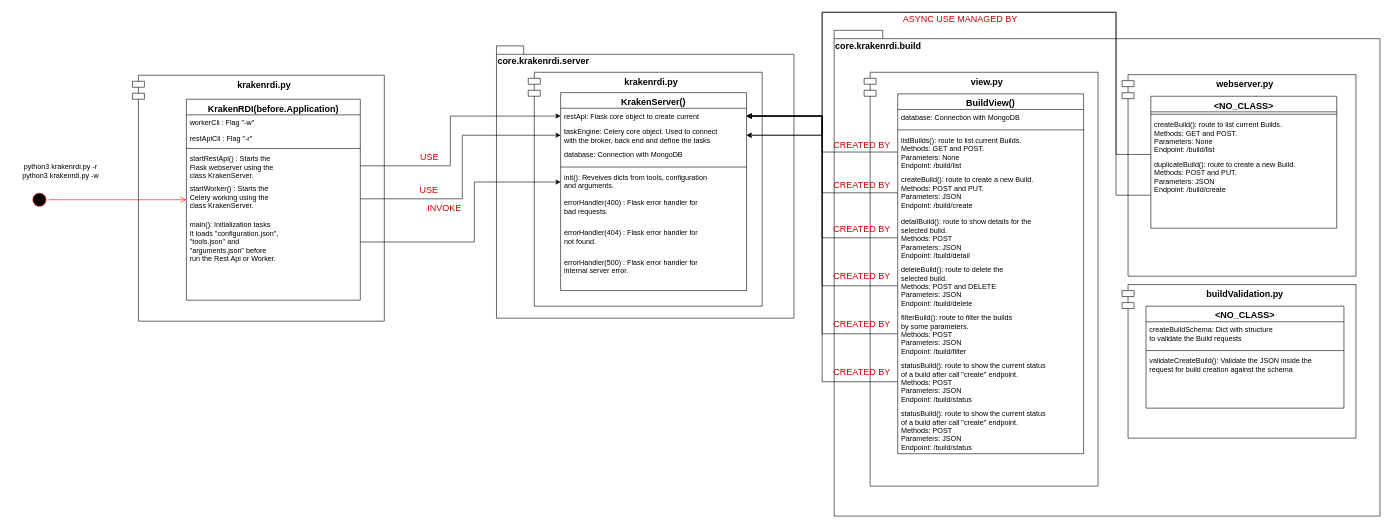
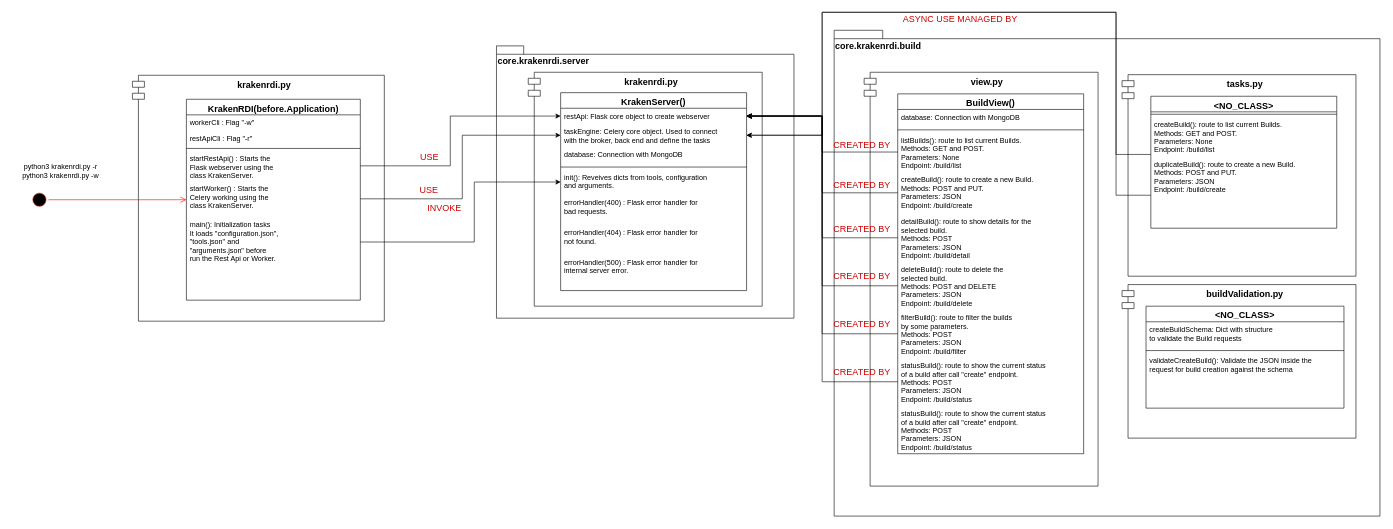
node "webserver.py": label "webserver.py" -> "tasks.py"
node "restApi: Flask core object to create current": label "restApi: Flask core object to create current" -> "restApi: Flask core object to create webserver"
